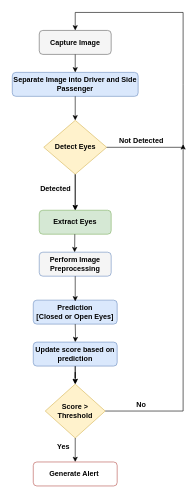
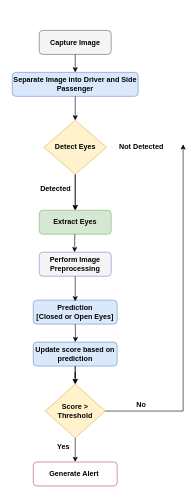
edge "Detect Eyes" -> "Capture Image": removed
node "Not Detected": moved (141, 141) -> (141, 147)
